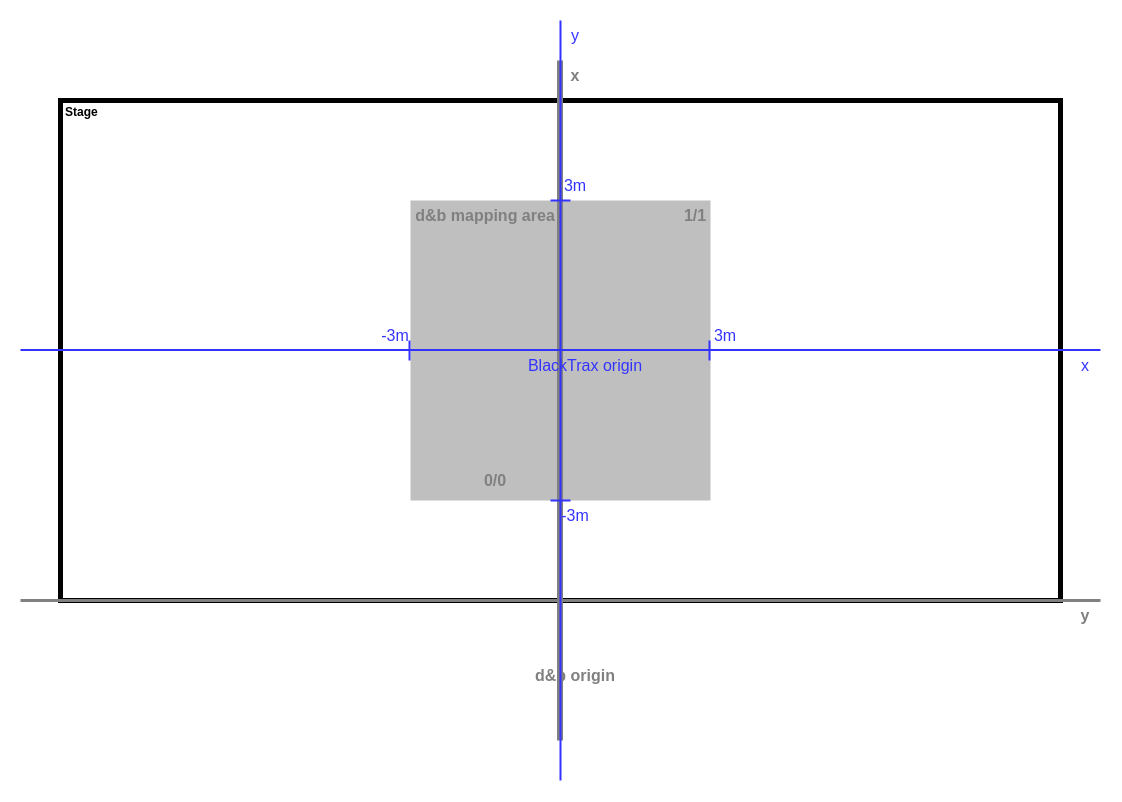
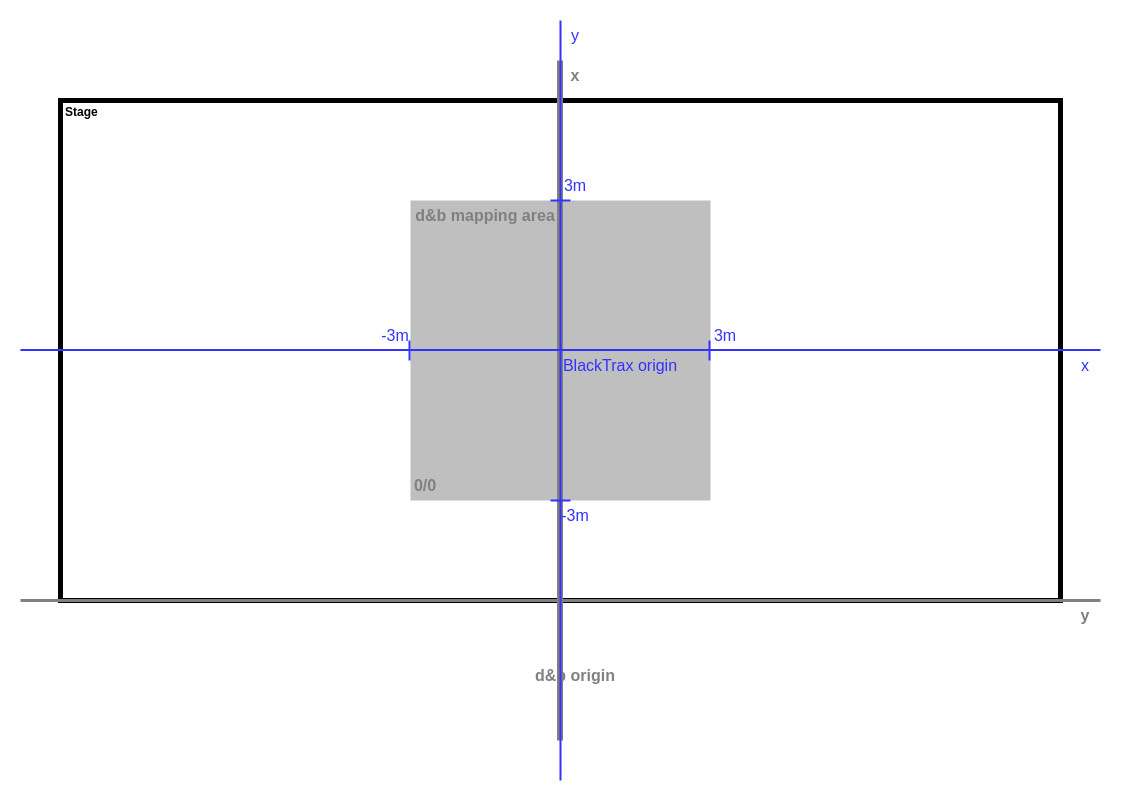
node "1/1": removed
node "BlackTrax origin": moved (586, 366) -> (621, 366)
node "0/0": moved (496, 481) -> (426, 486)
